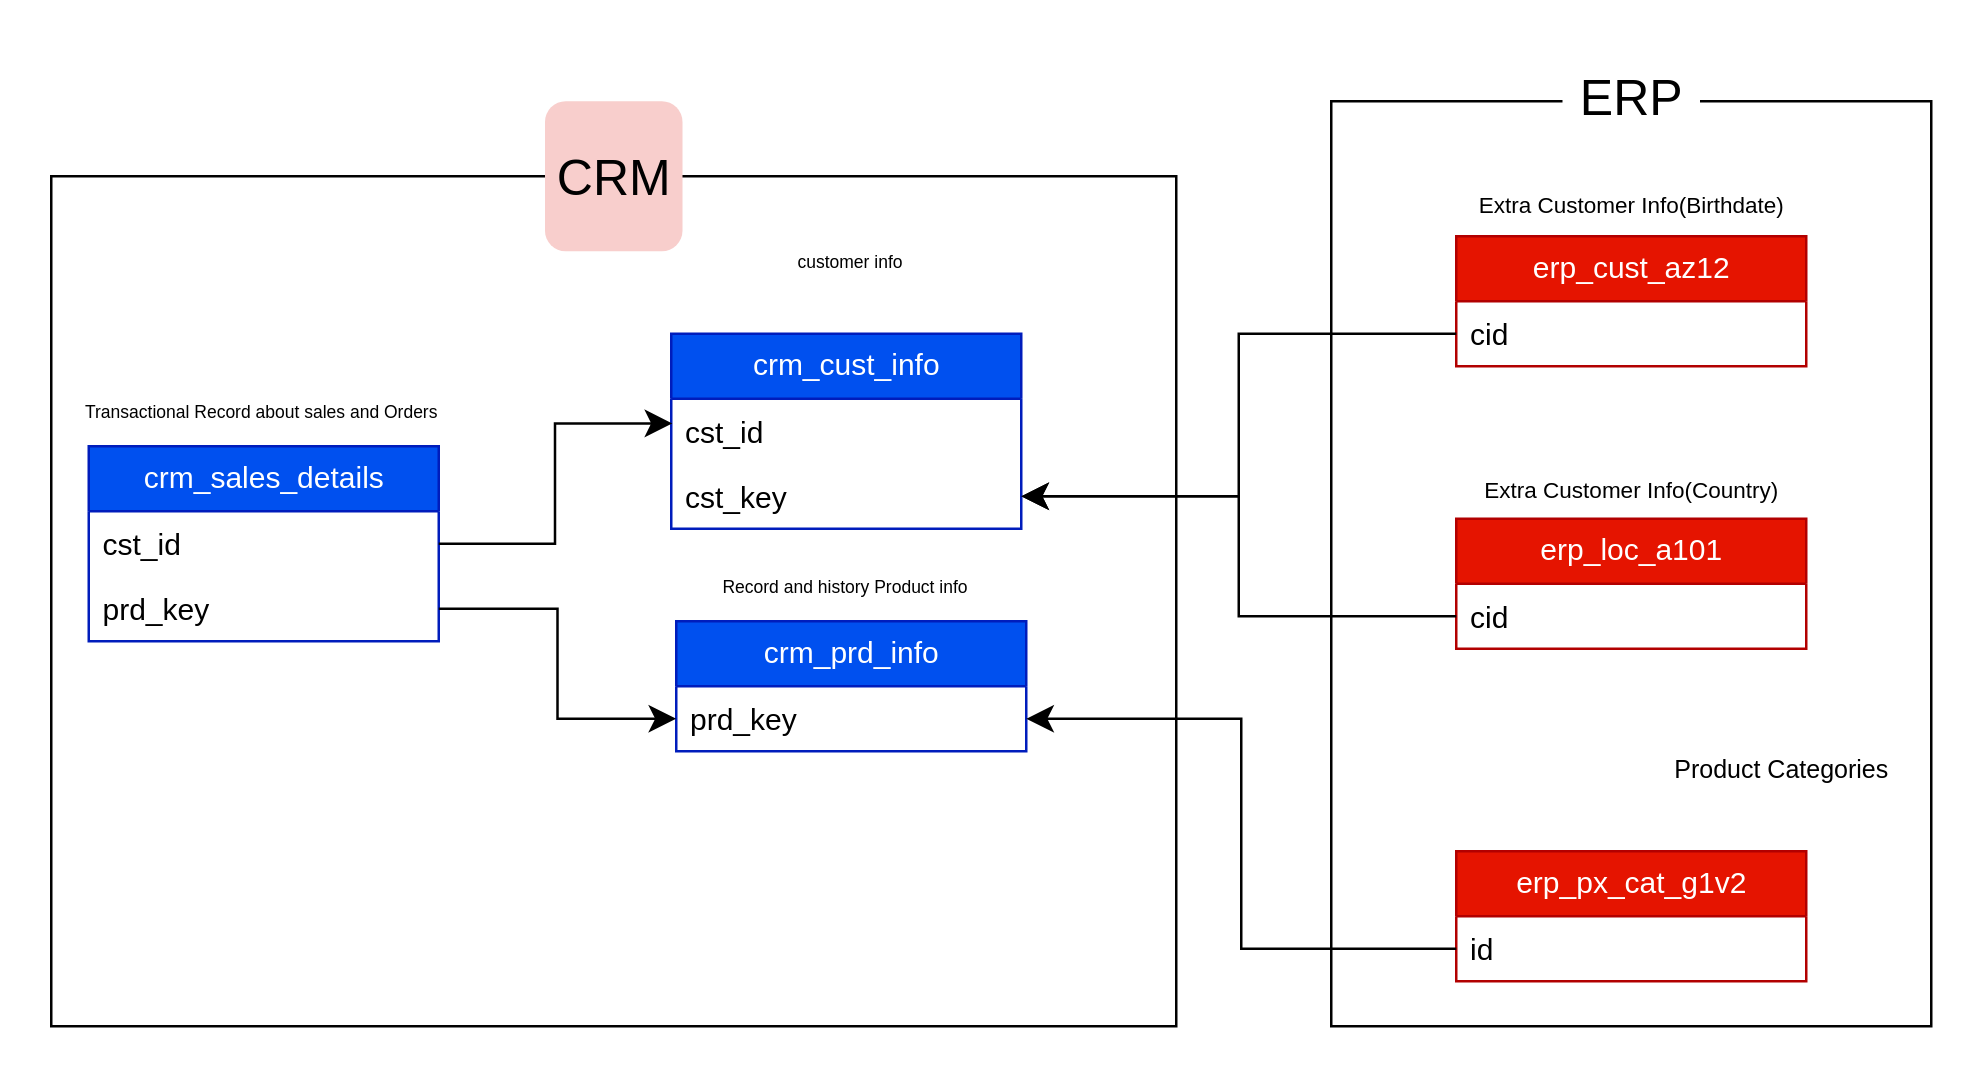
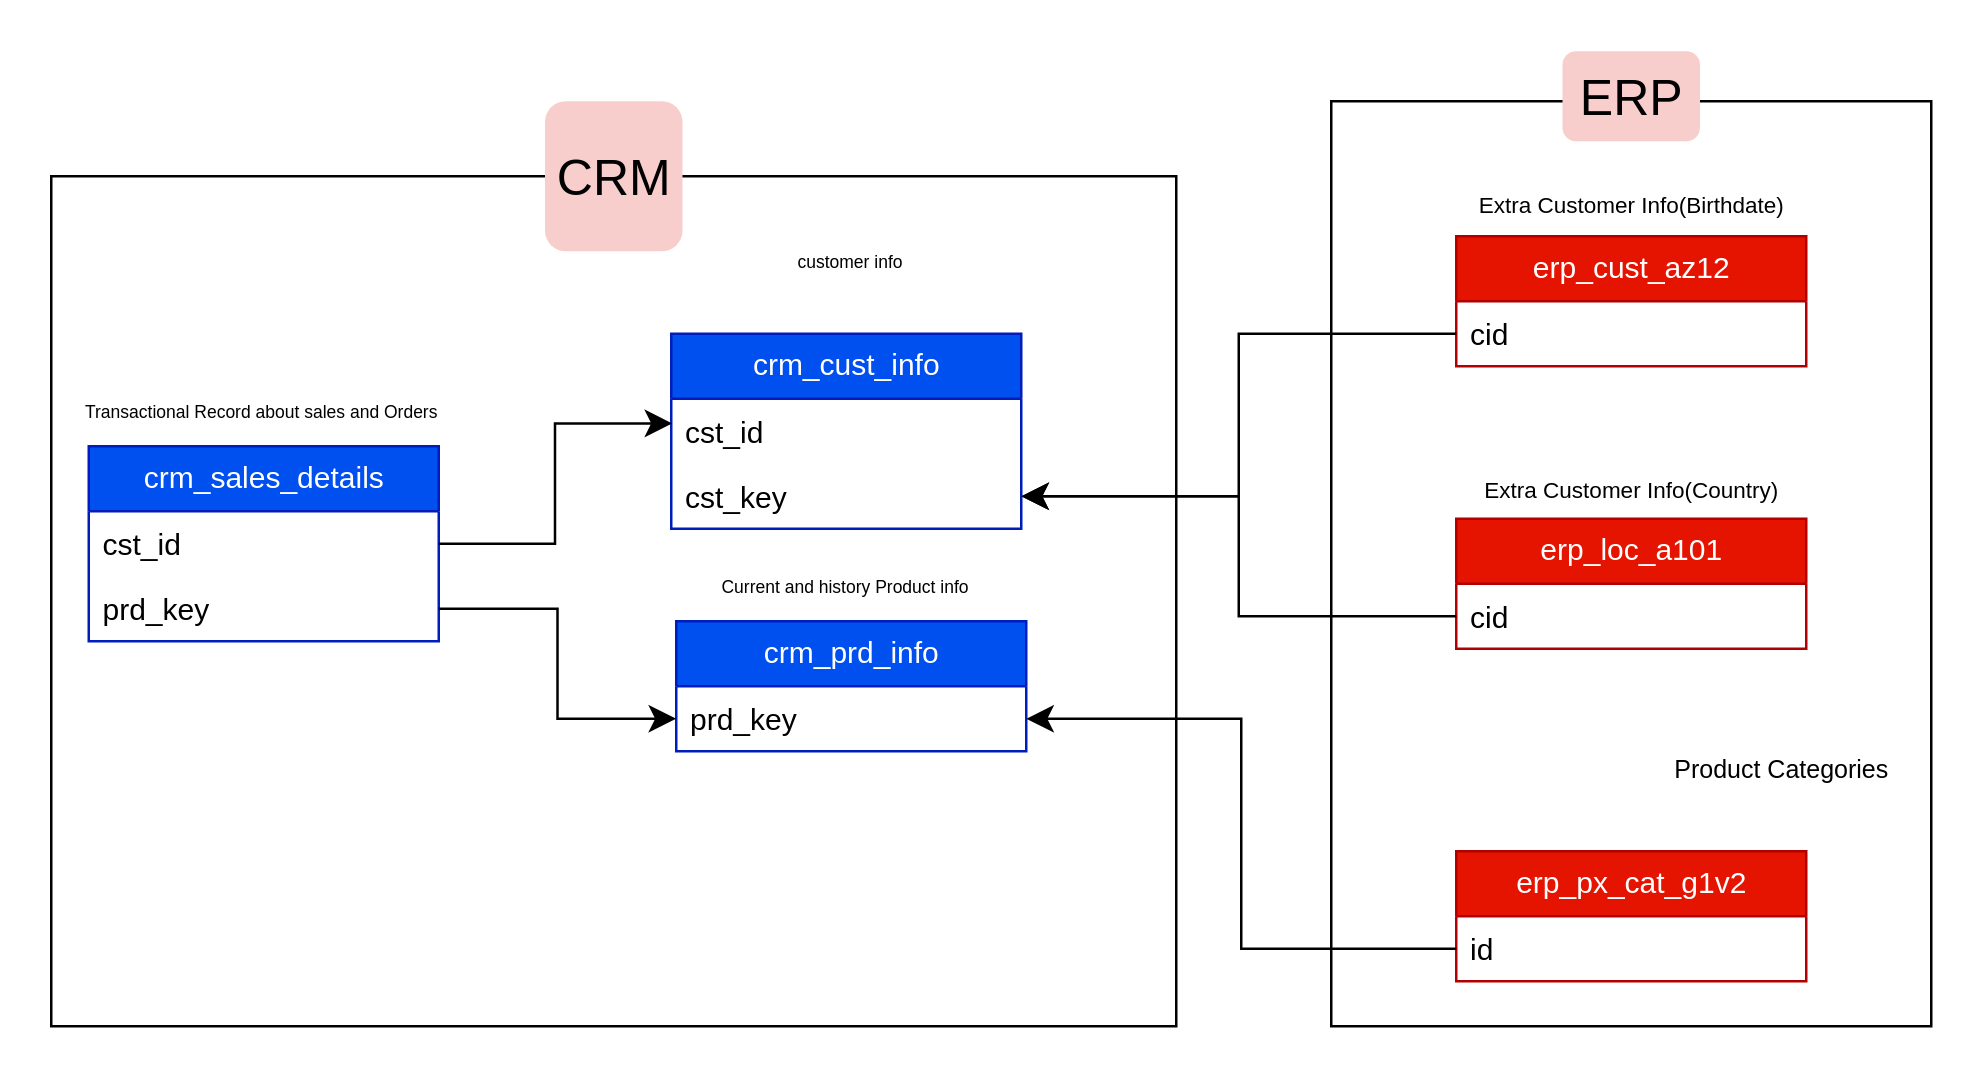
node "ERP": fillcolor #ffffff -> #f8cecc
node "Record and history Product info": label "Record and history Product info" -> "Current and history Product info"
